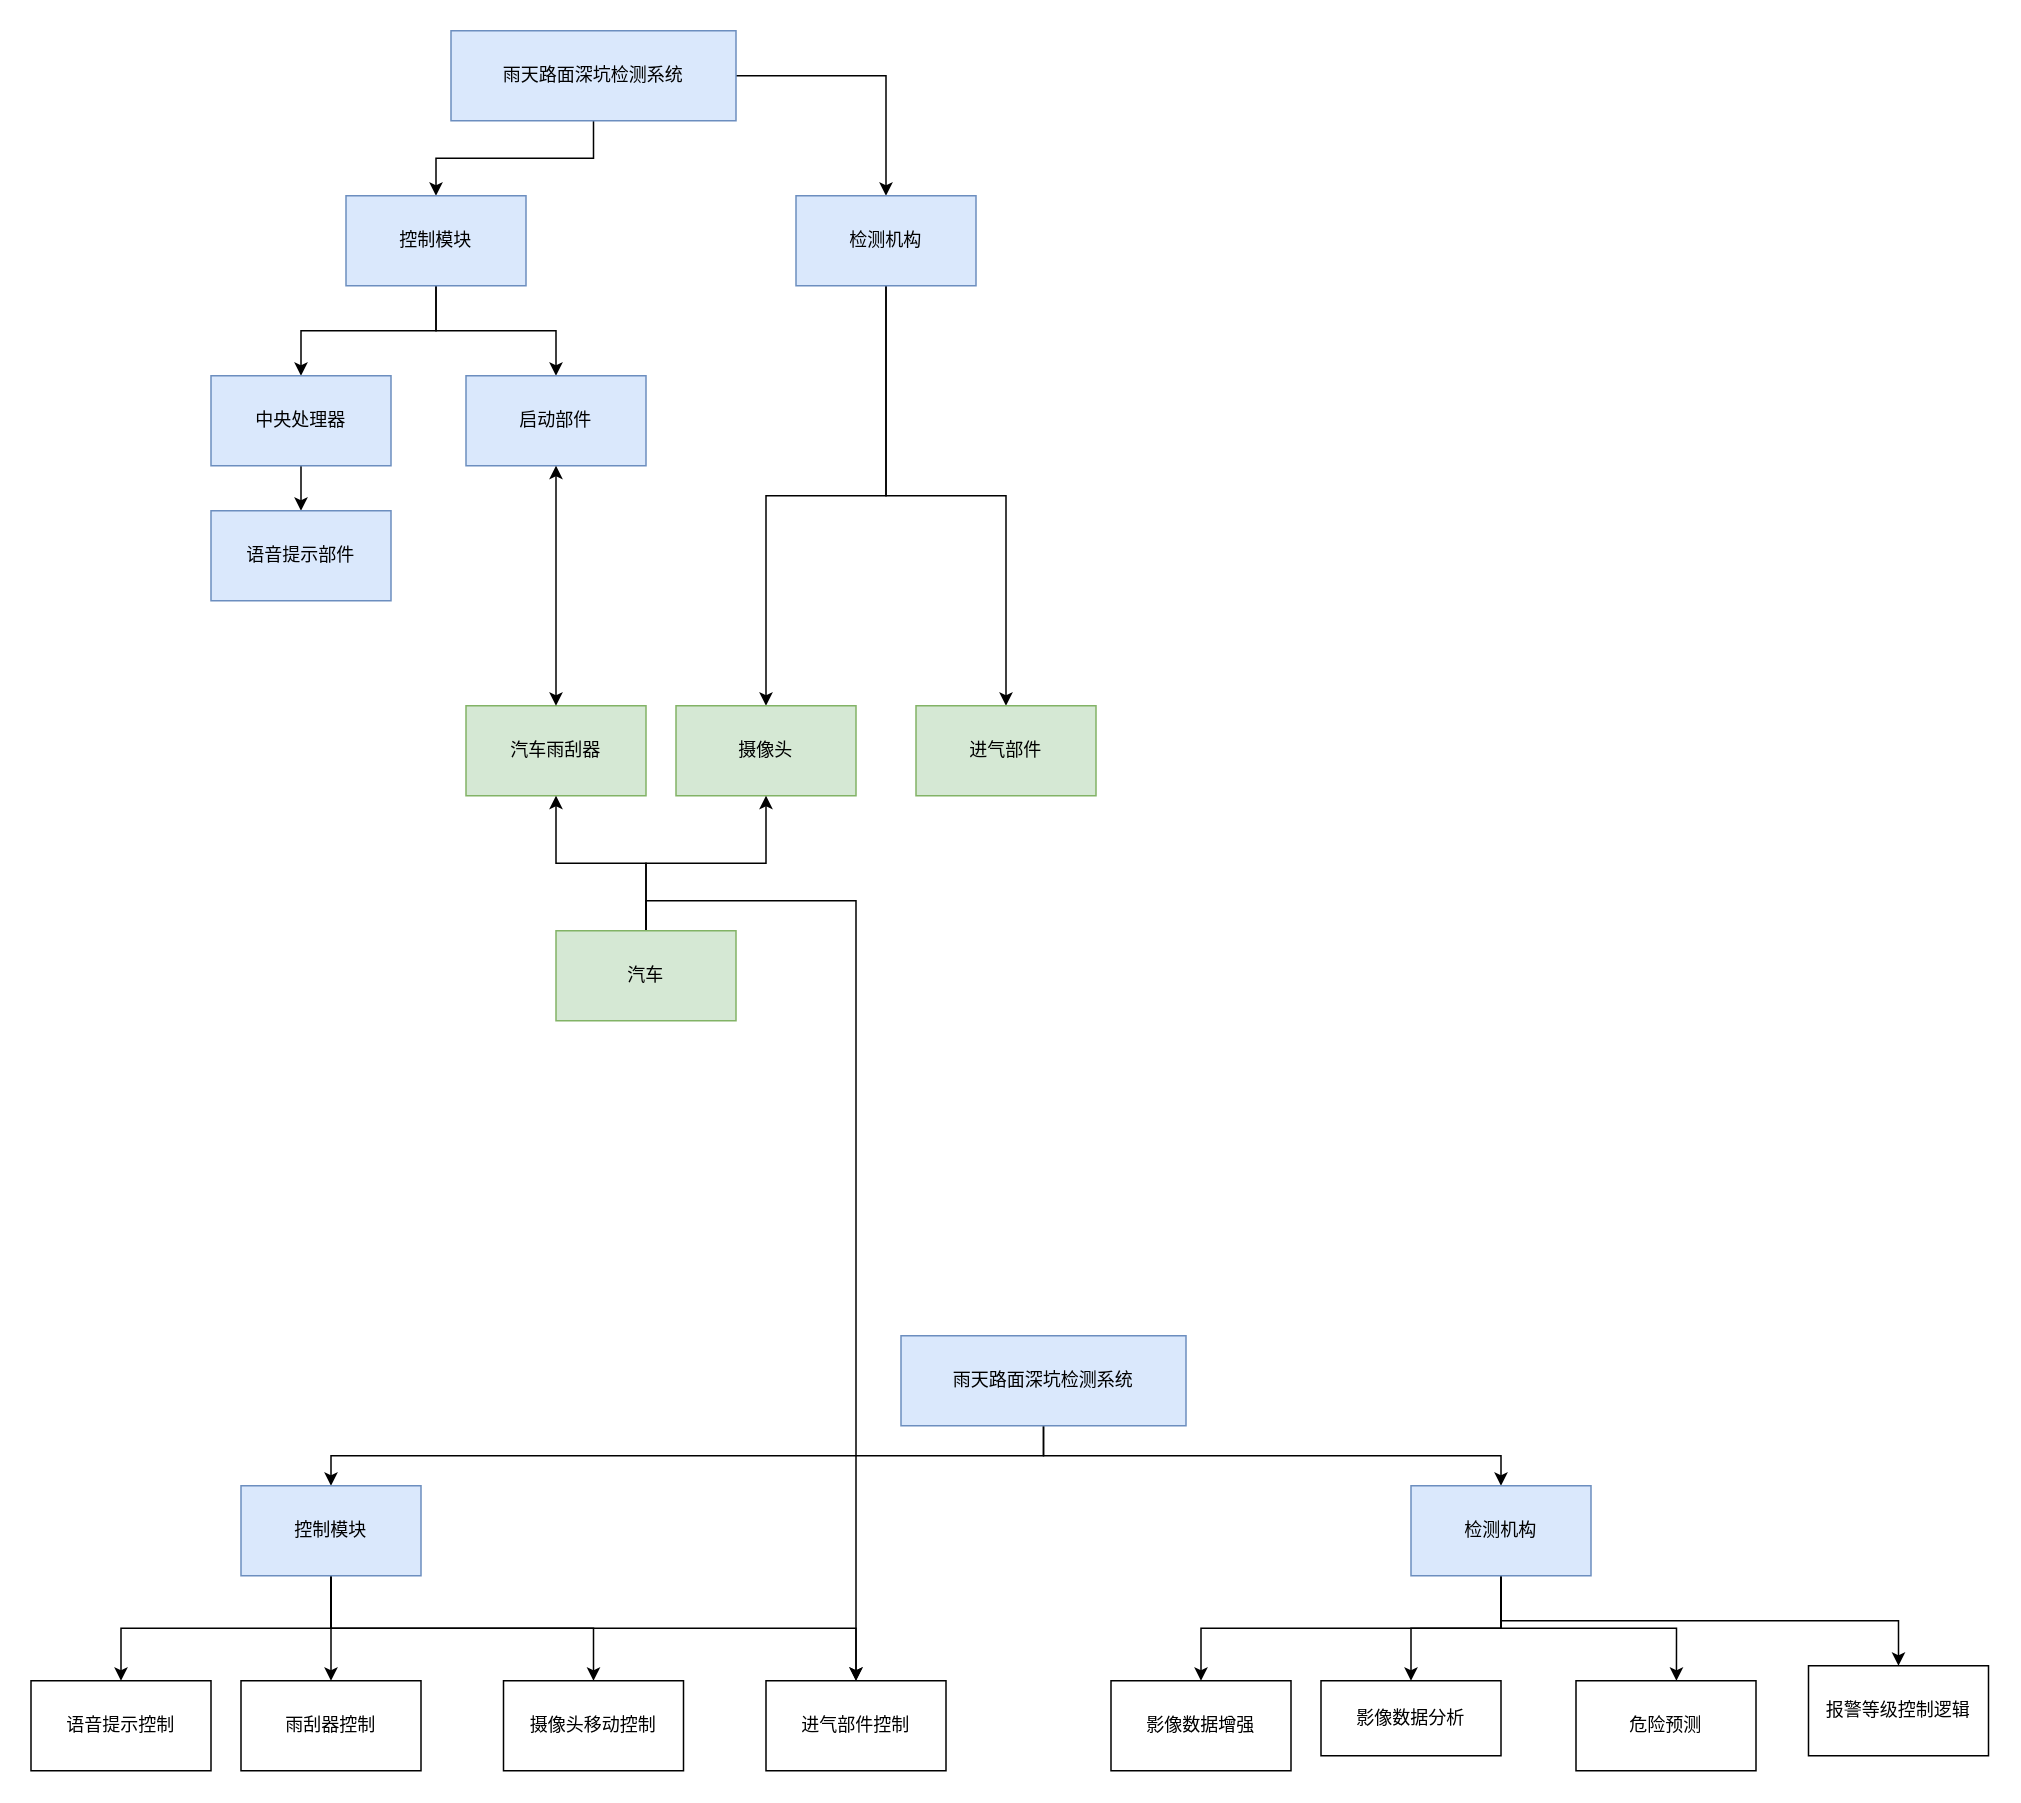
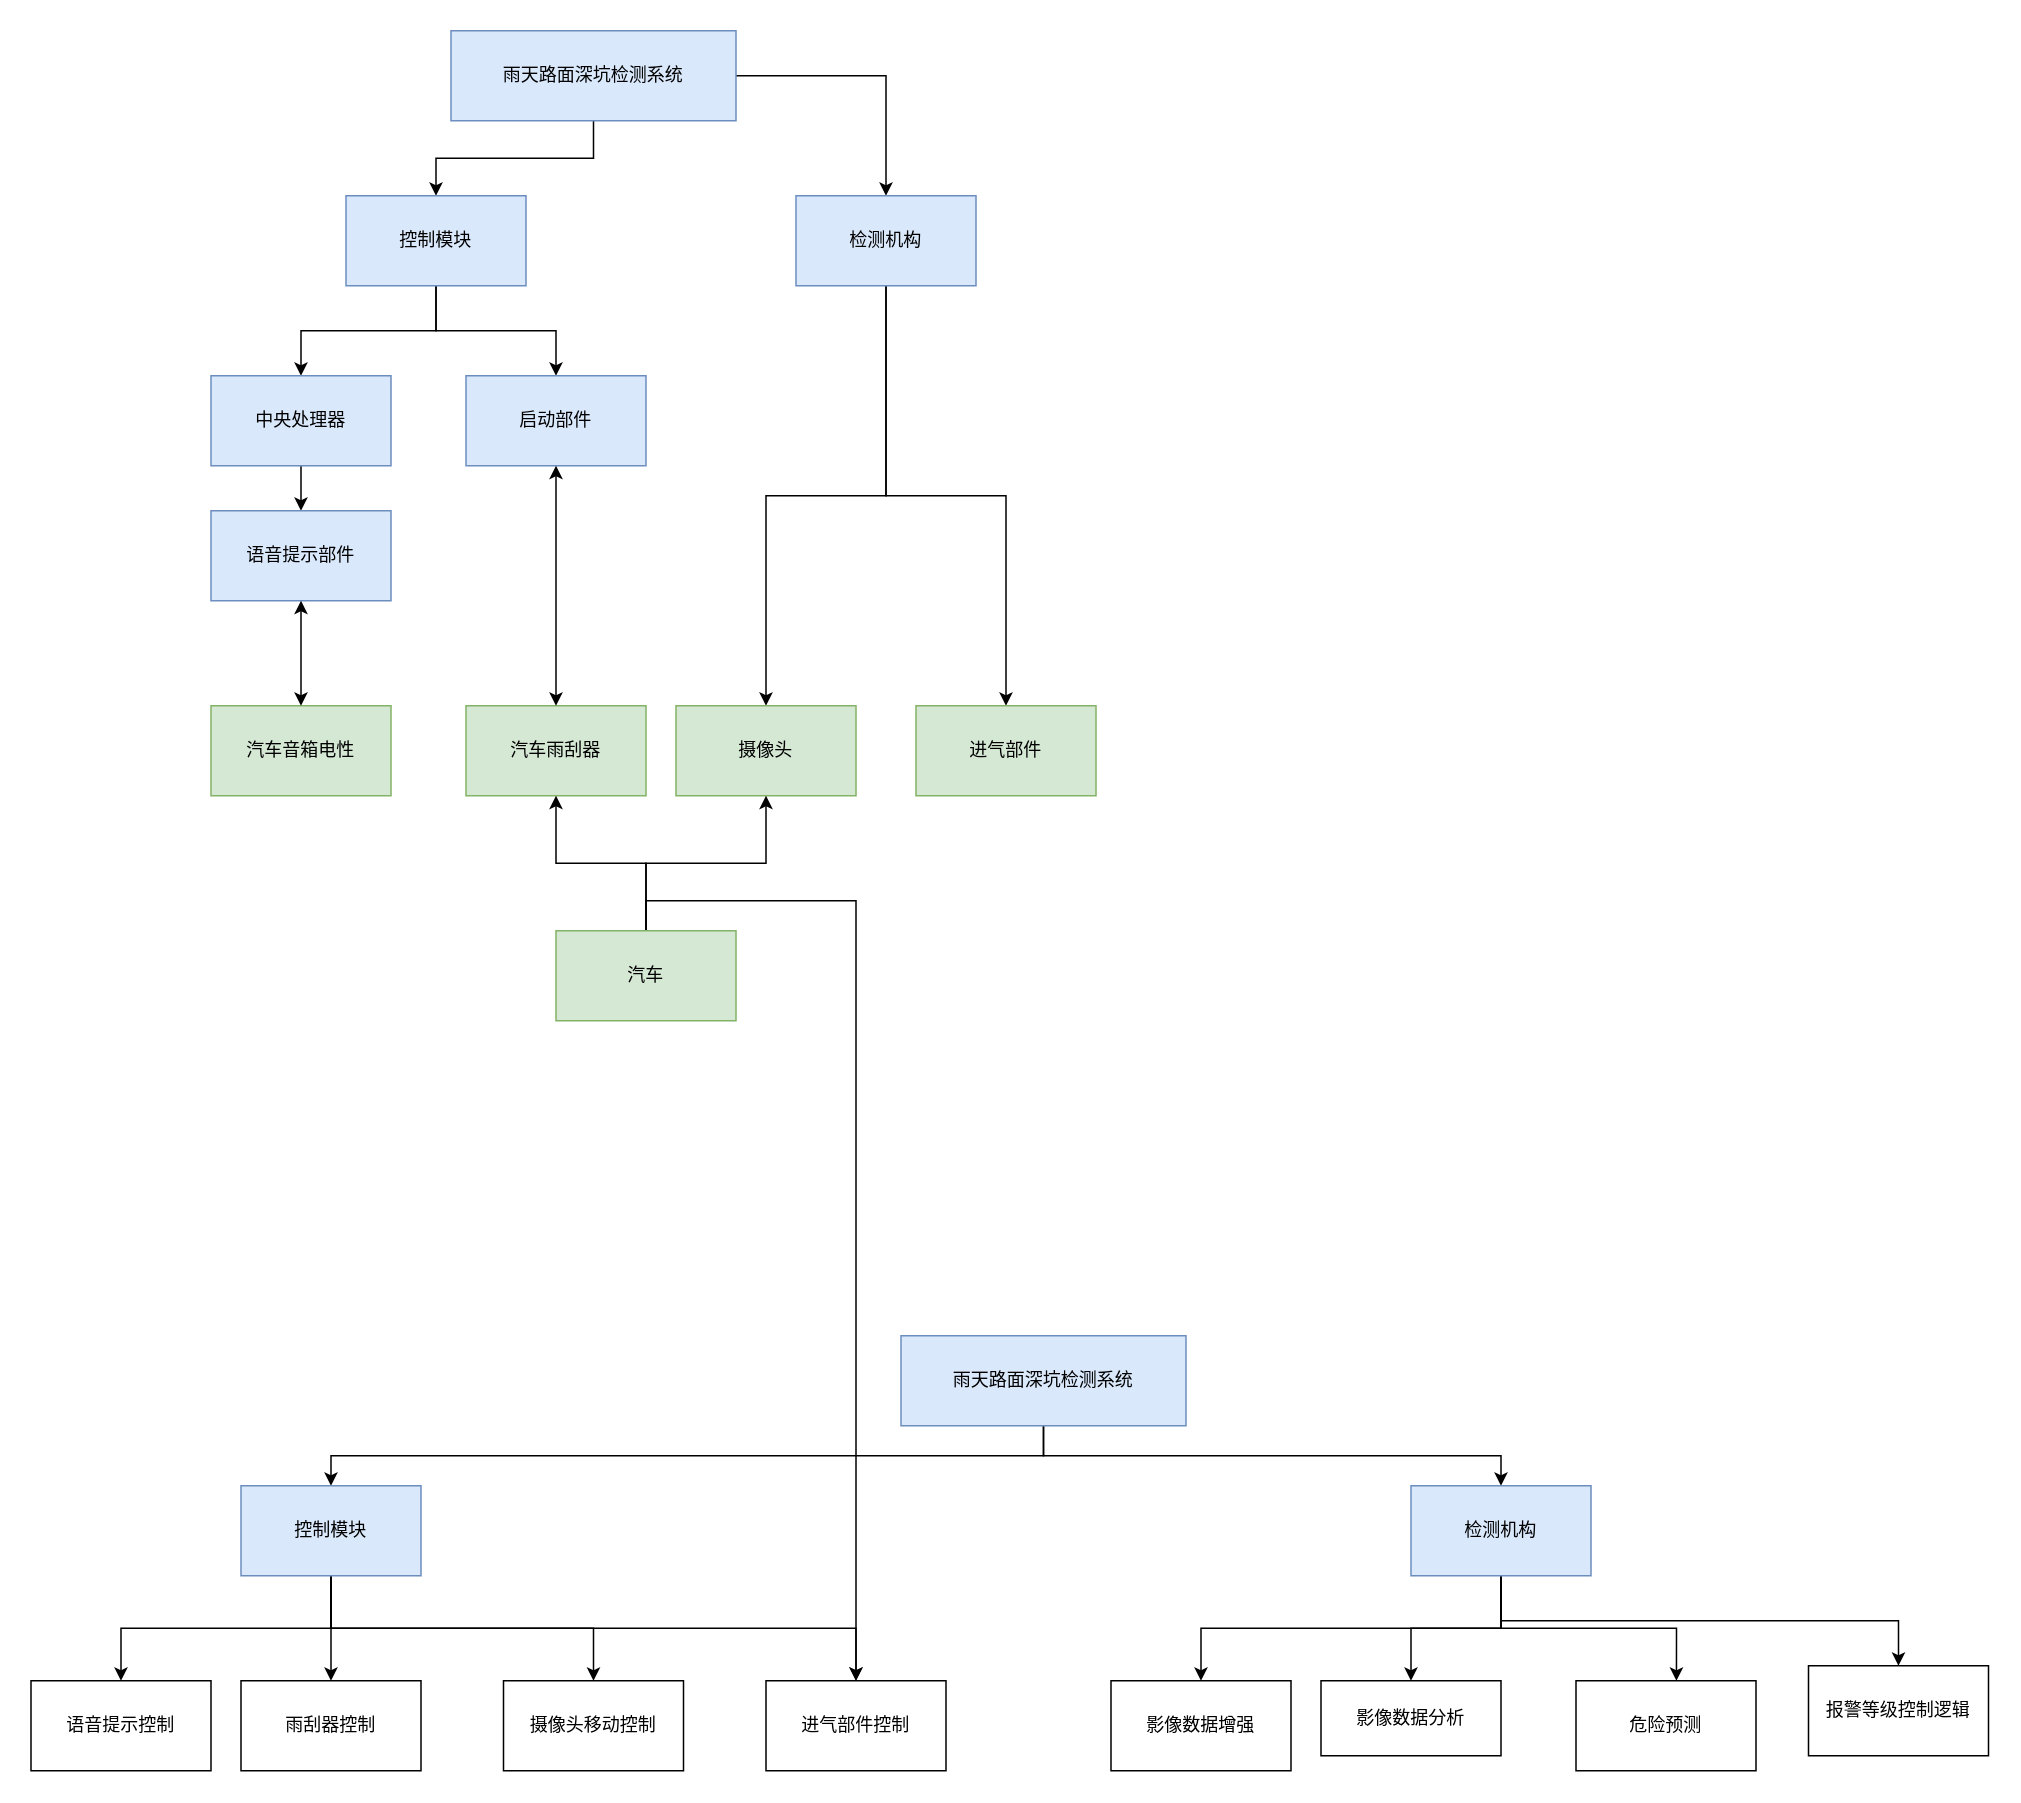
edge "语音提示部件" -- "汽车音箱电性": added
node "汽车音箱电性": added
